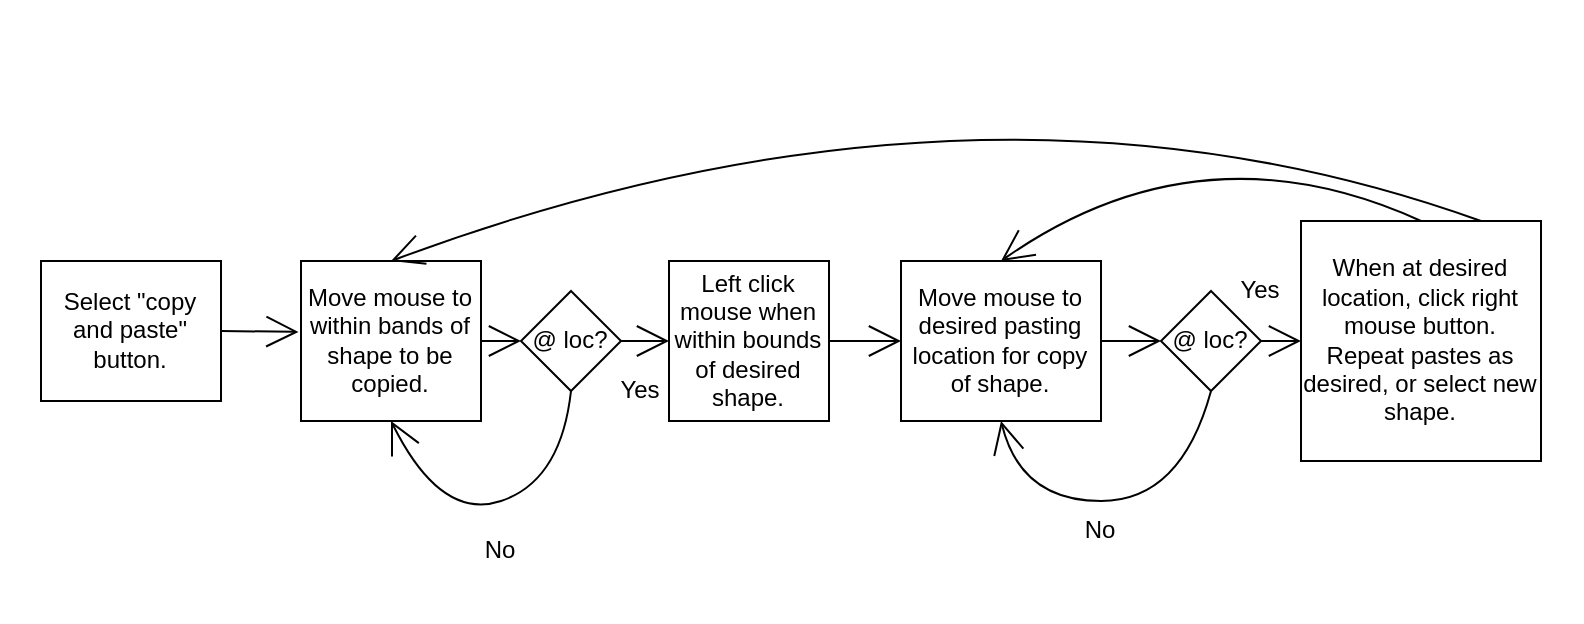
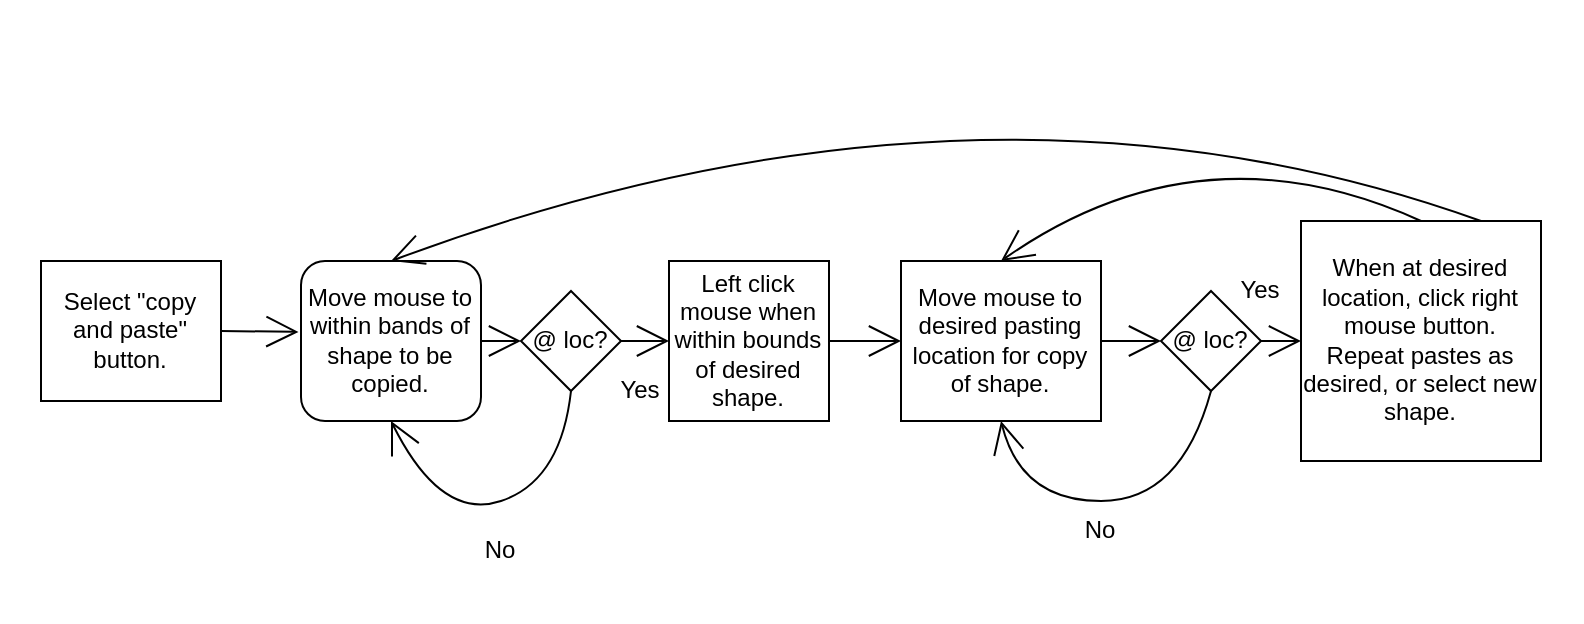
node "Move mouse to within bands of shape to be copied.": shape rectangle -> rounded rectangle
